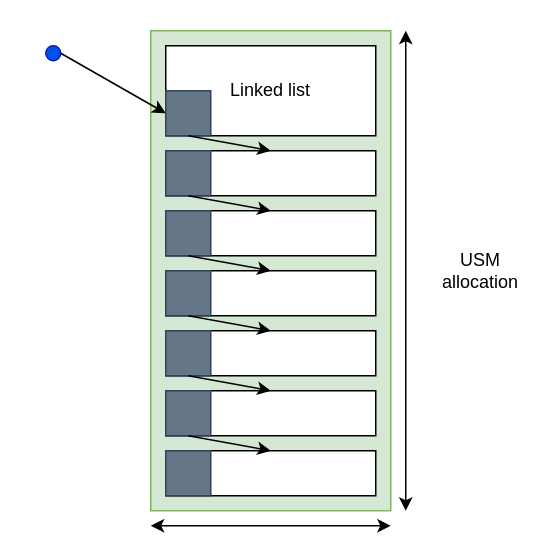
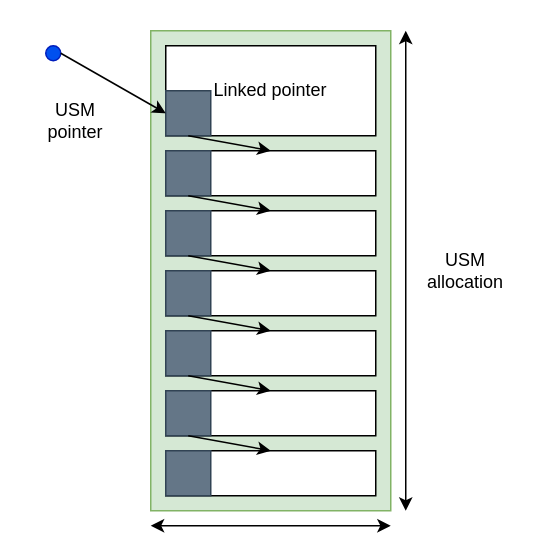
node "Linked list": label "Linked list" -> "Linked pointer"
node "USM pointer": added
node "USM allocation": moved (481, 271) -> (466, 271)
